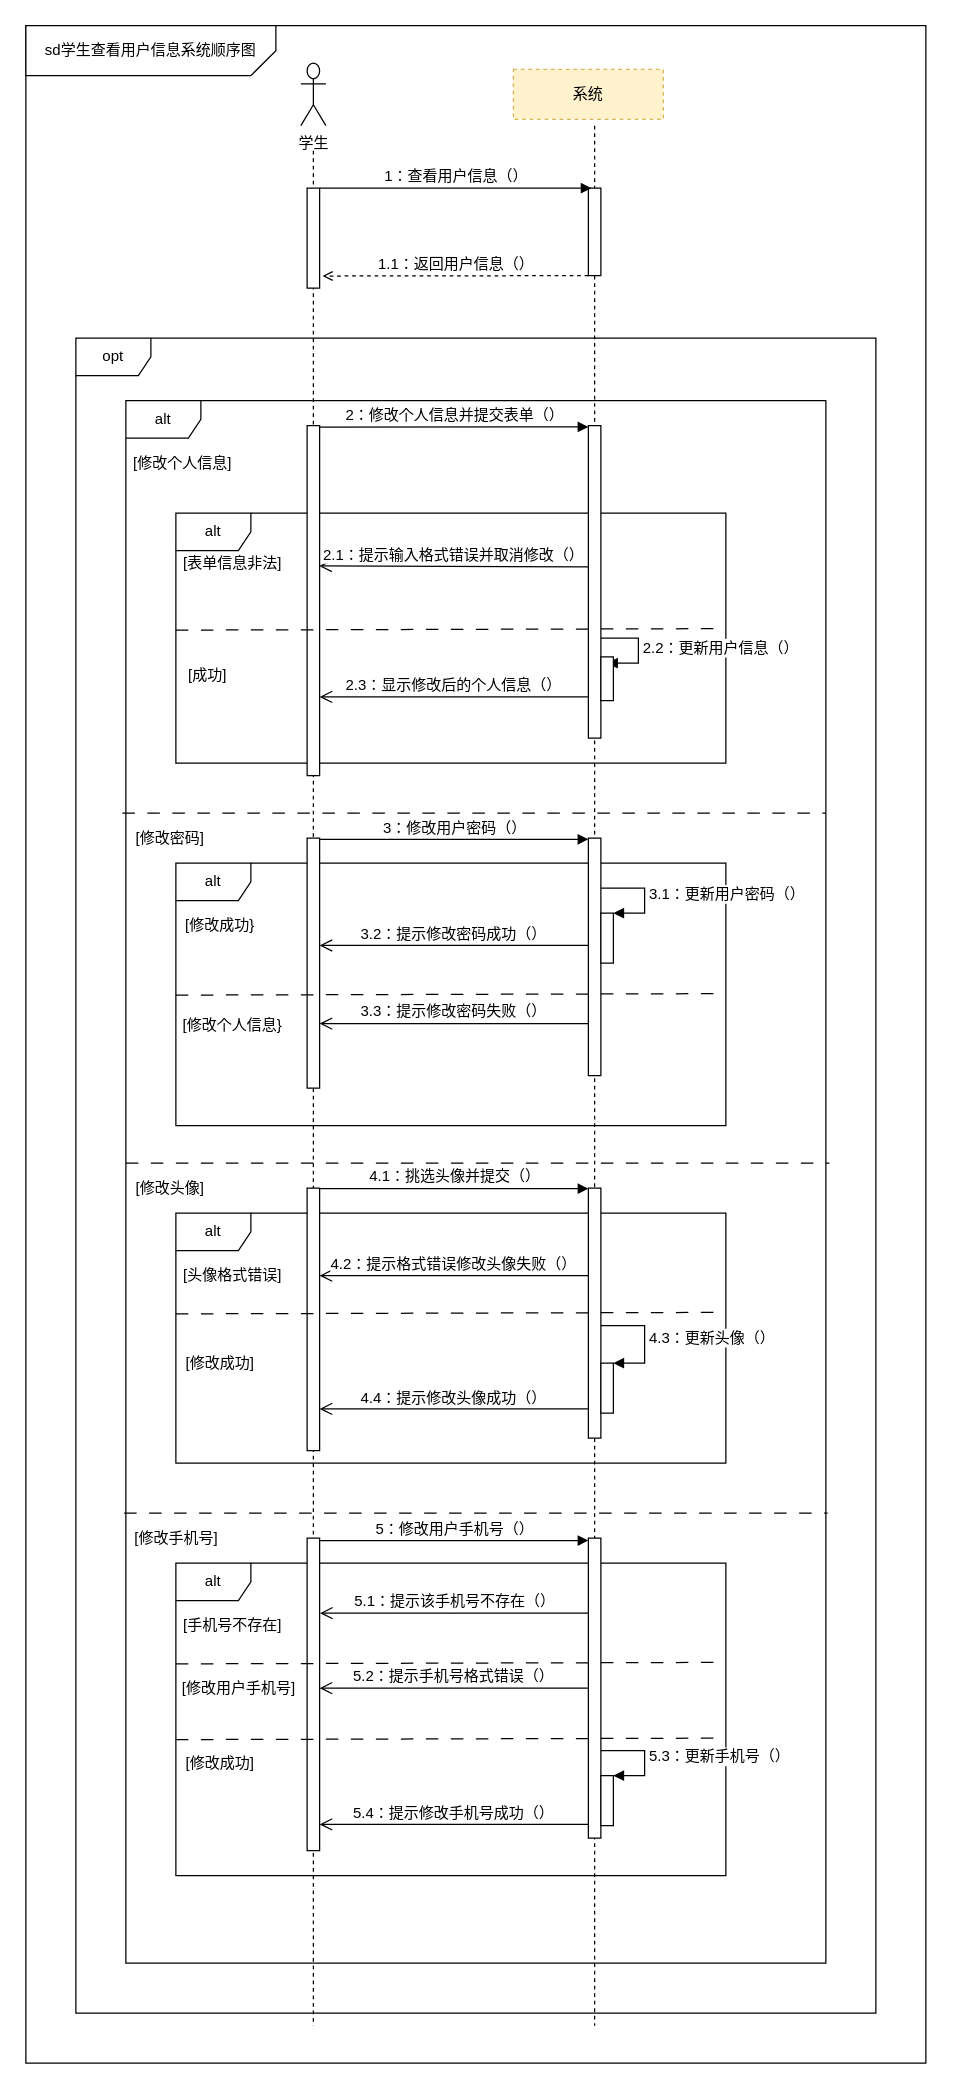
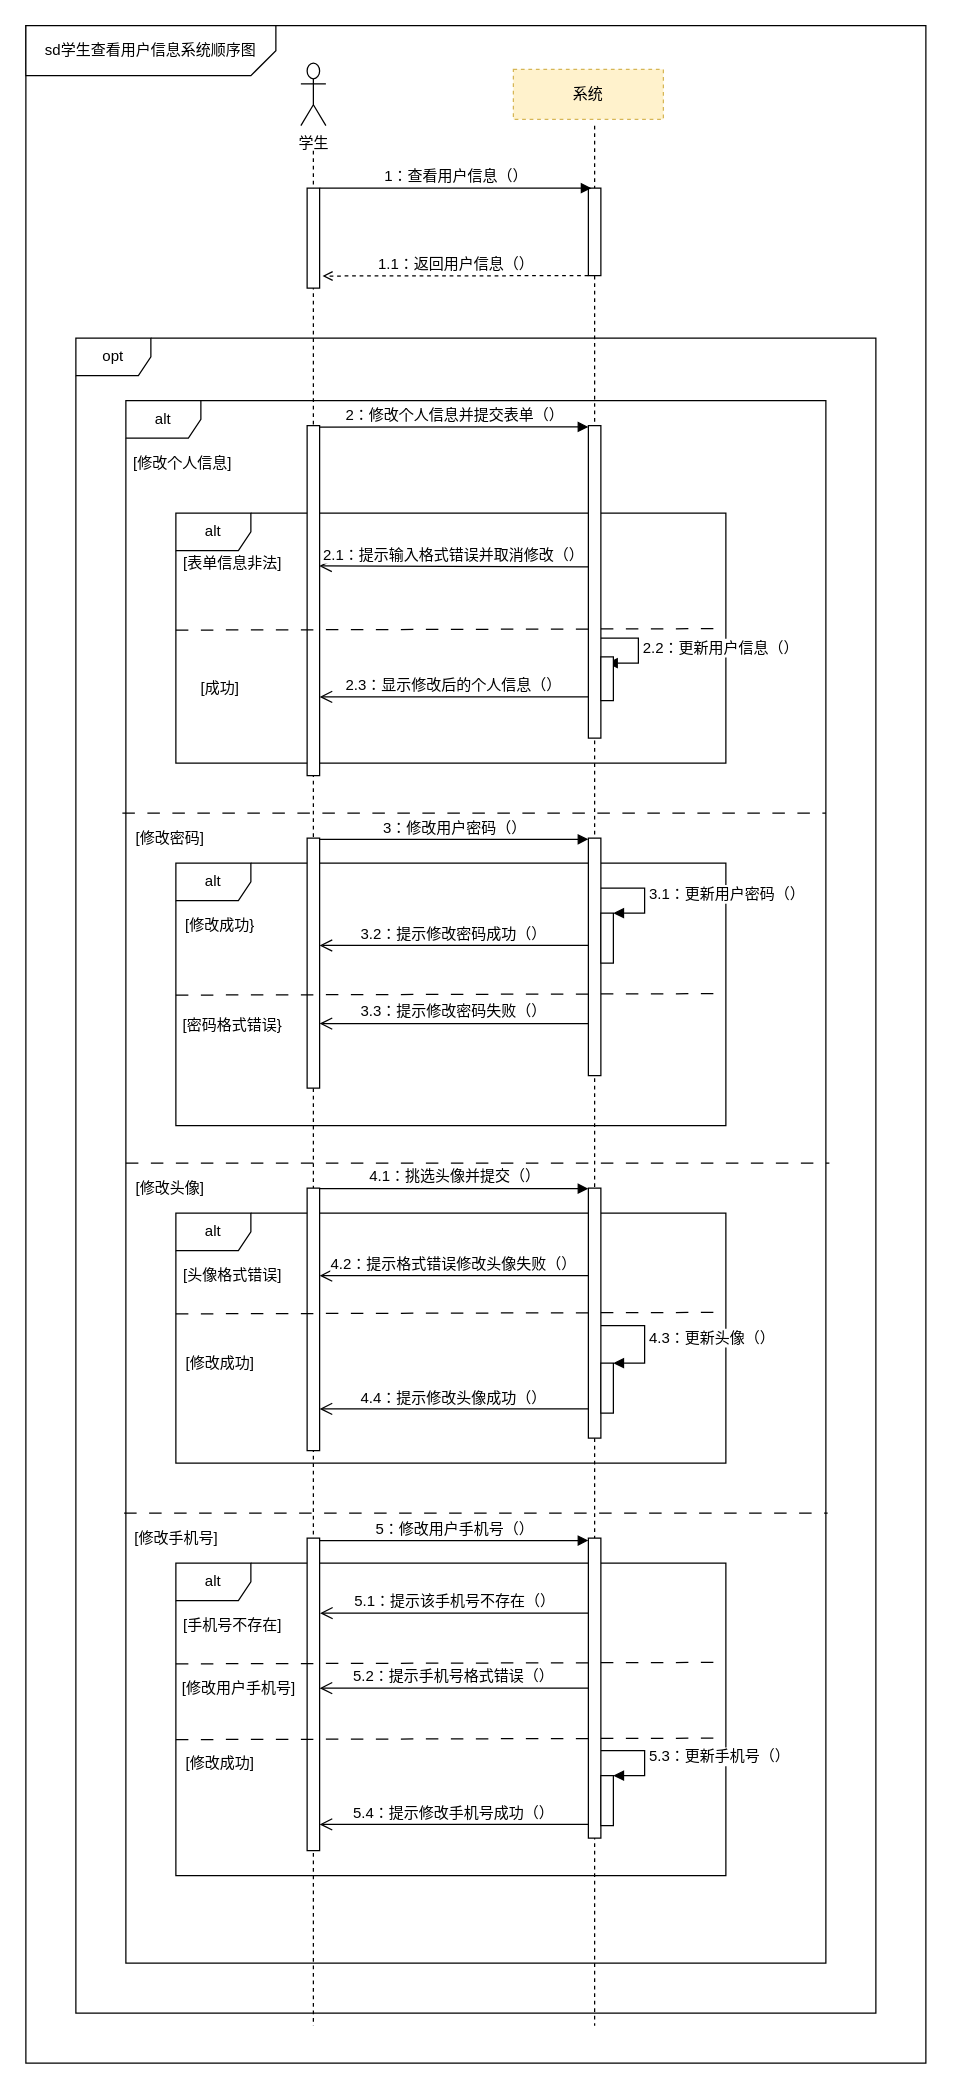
node "[成功]": moved (207, 676) -> (219, 688)
node "[修改个人信息}": label "[修改个人信息}" -> "[密码格式错误}"
